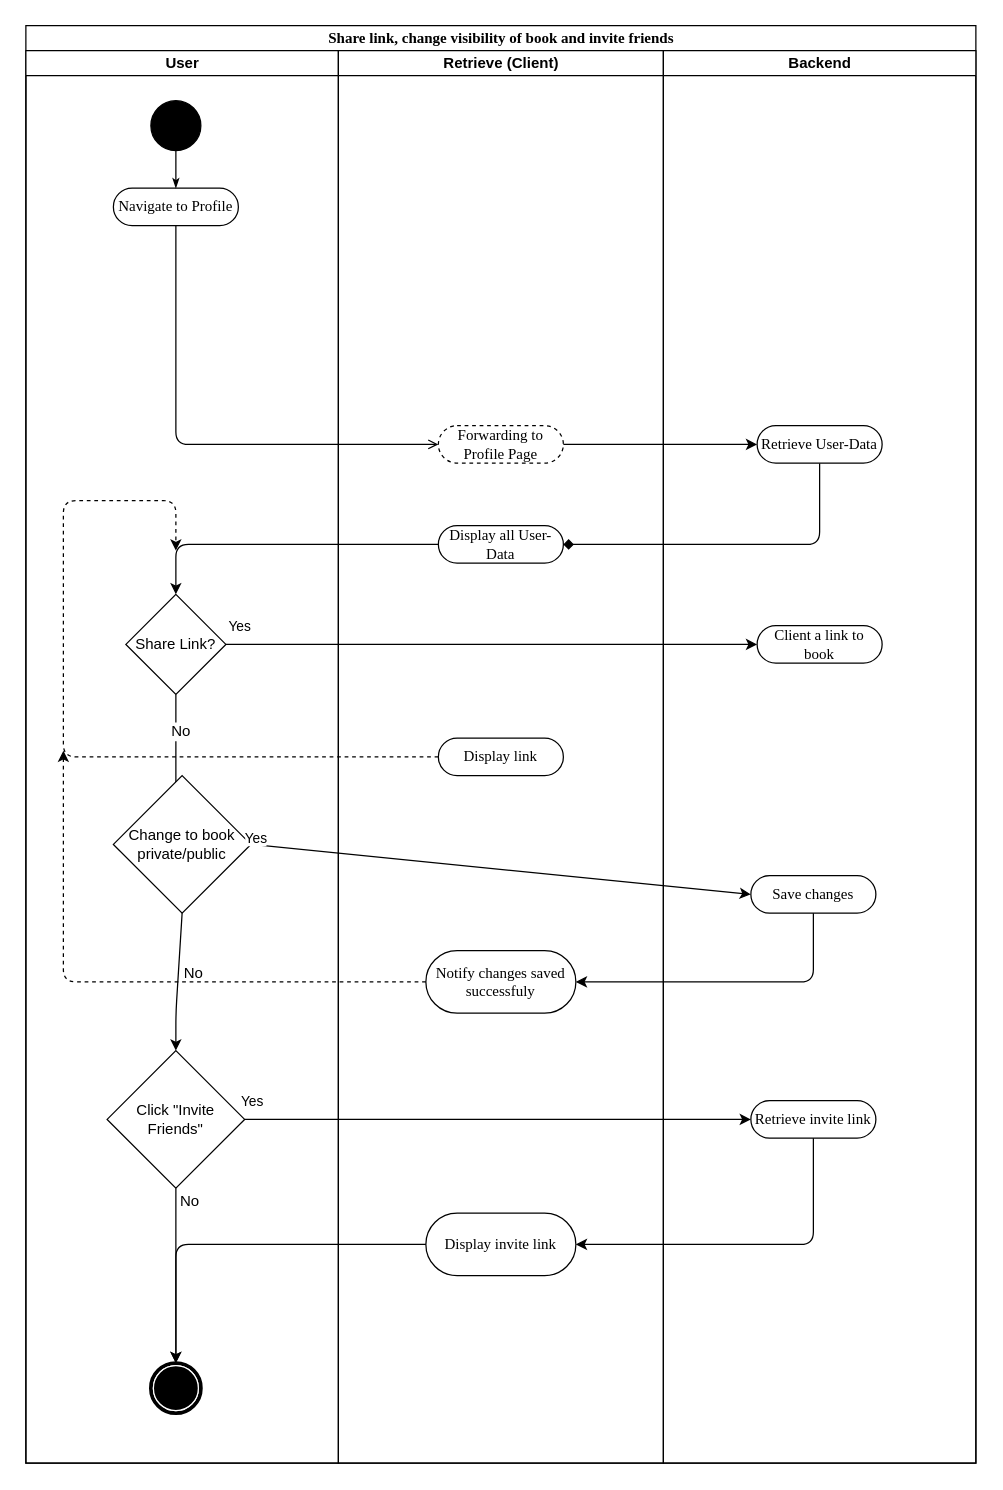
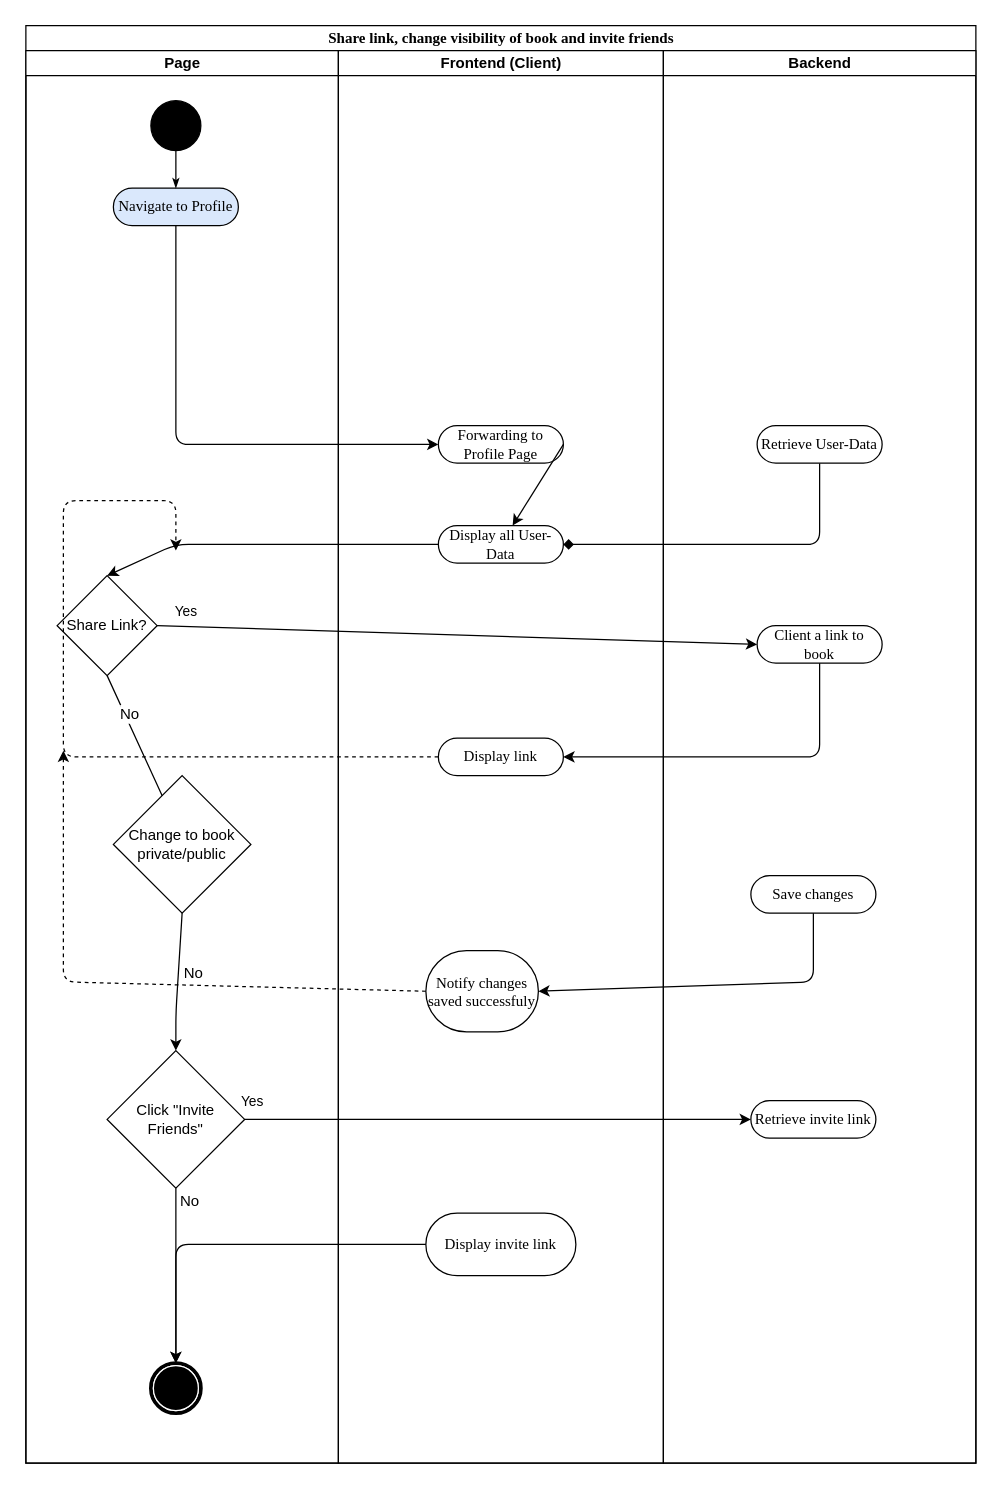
node "User": label "User" -> "Page"
node "Retrieve (Client)": label "Retrieve (Client)" -> "Frontend (Client)"
node "Navigate to Profile": fillcolor #ffffff -> #dae8fc
edge "Navigate to Profile" -> "Forwarding to Profile Page": arrowhead open -> classic
node "Forwarding to Profile Page": style dashed -> solid
edge "Forwarding to Profile Page" -> "Retrieve User-Data": now "Forwarding to Profile Page" -> "Display all User-Data"
node "Share Link?": moved (176, 644) -> (107, 626)
edge "Client a link to book" -> "Display link": added
edge "Change to book private/public" -> "Save changes": removed, label "Yes"
node "Notify changes saved successfuly": size 150x63 -> 113x81
edge "Retrieve invite link" -> "Display invite link": removed
